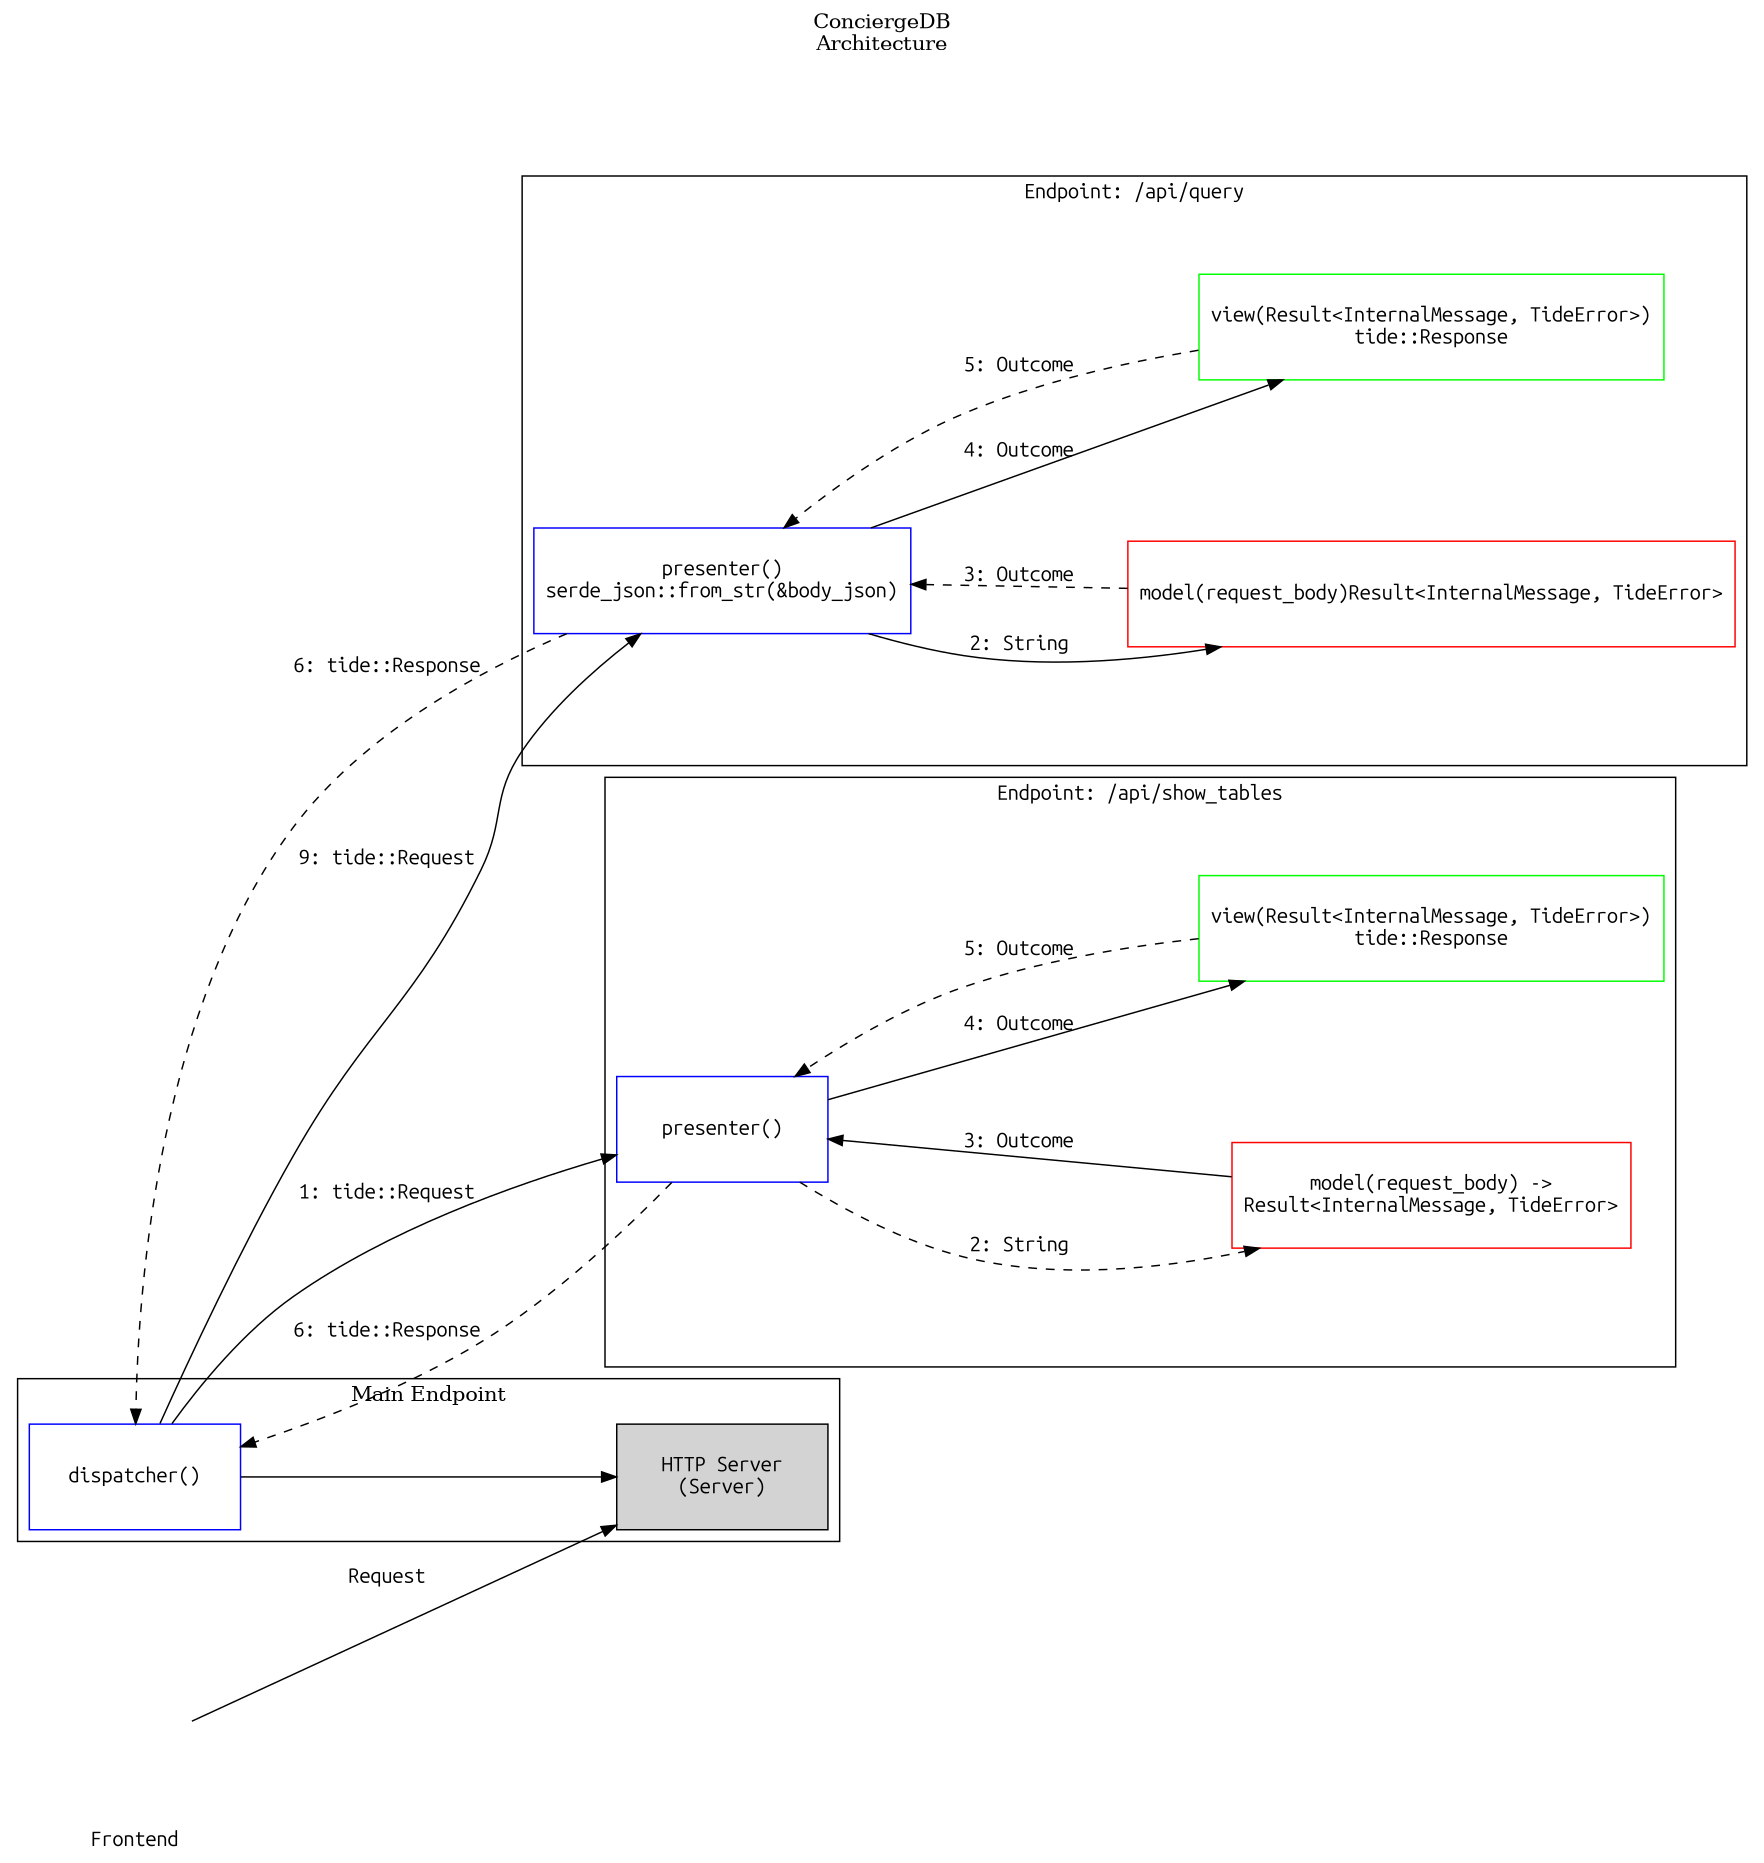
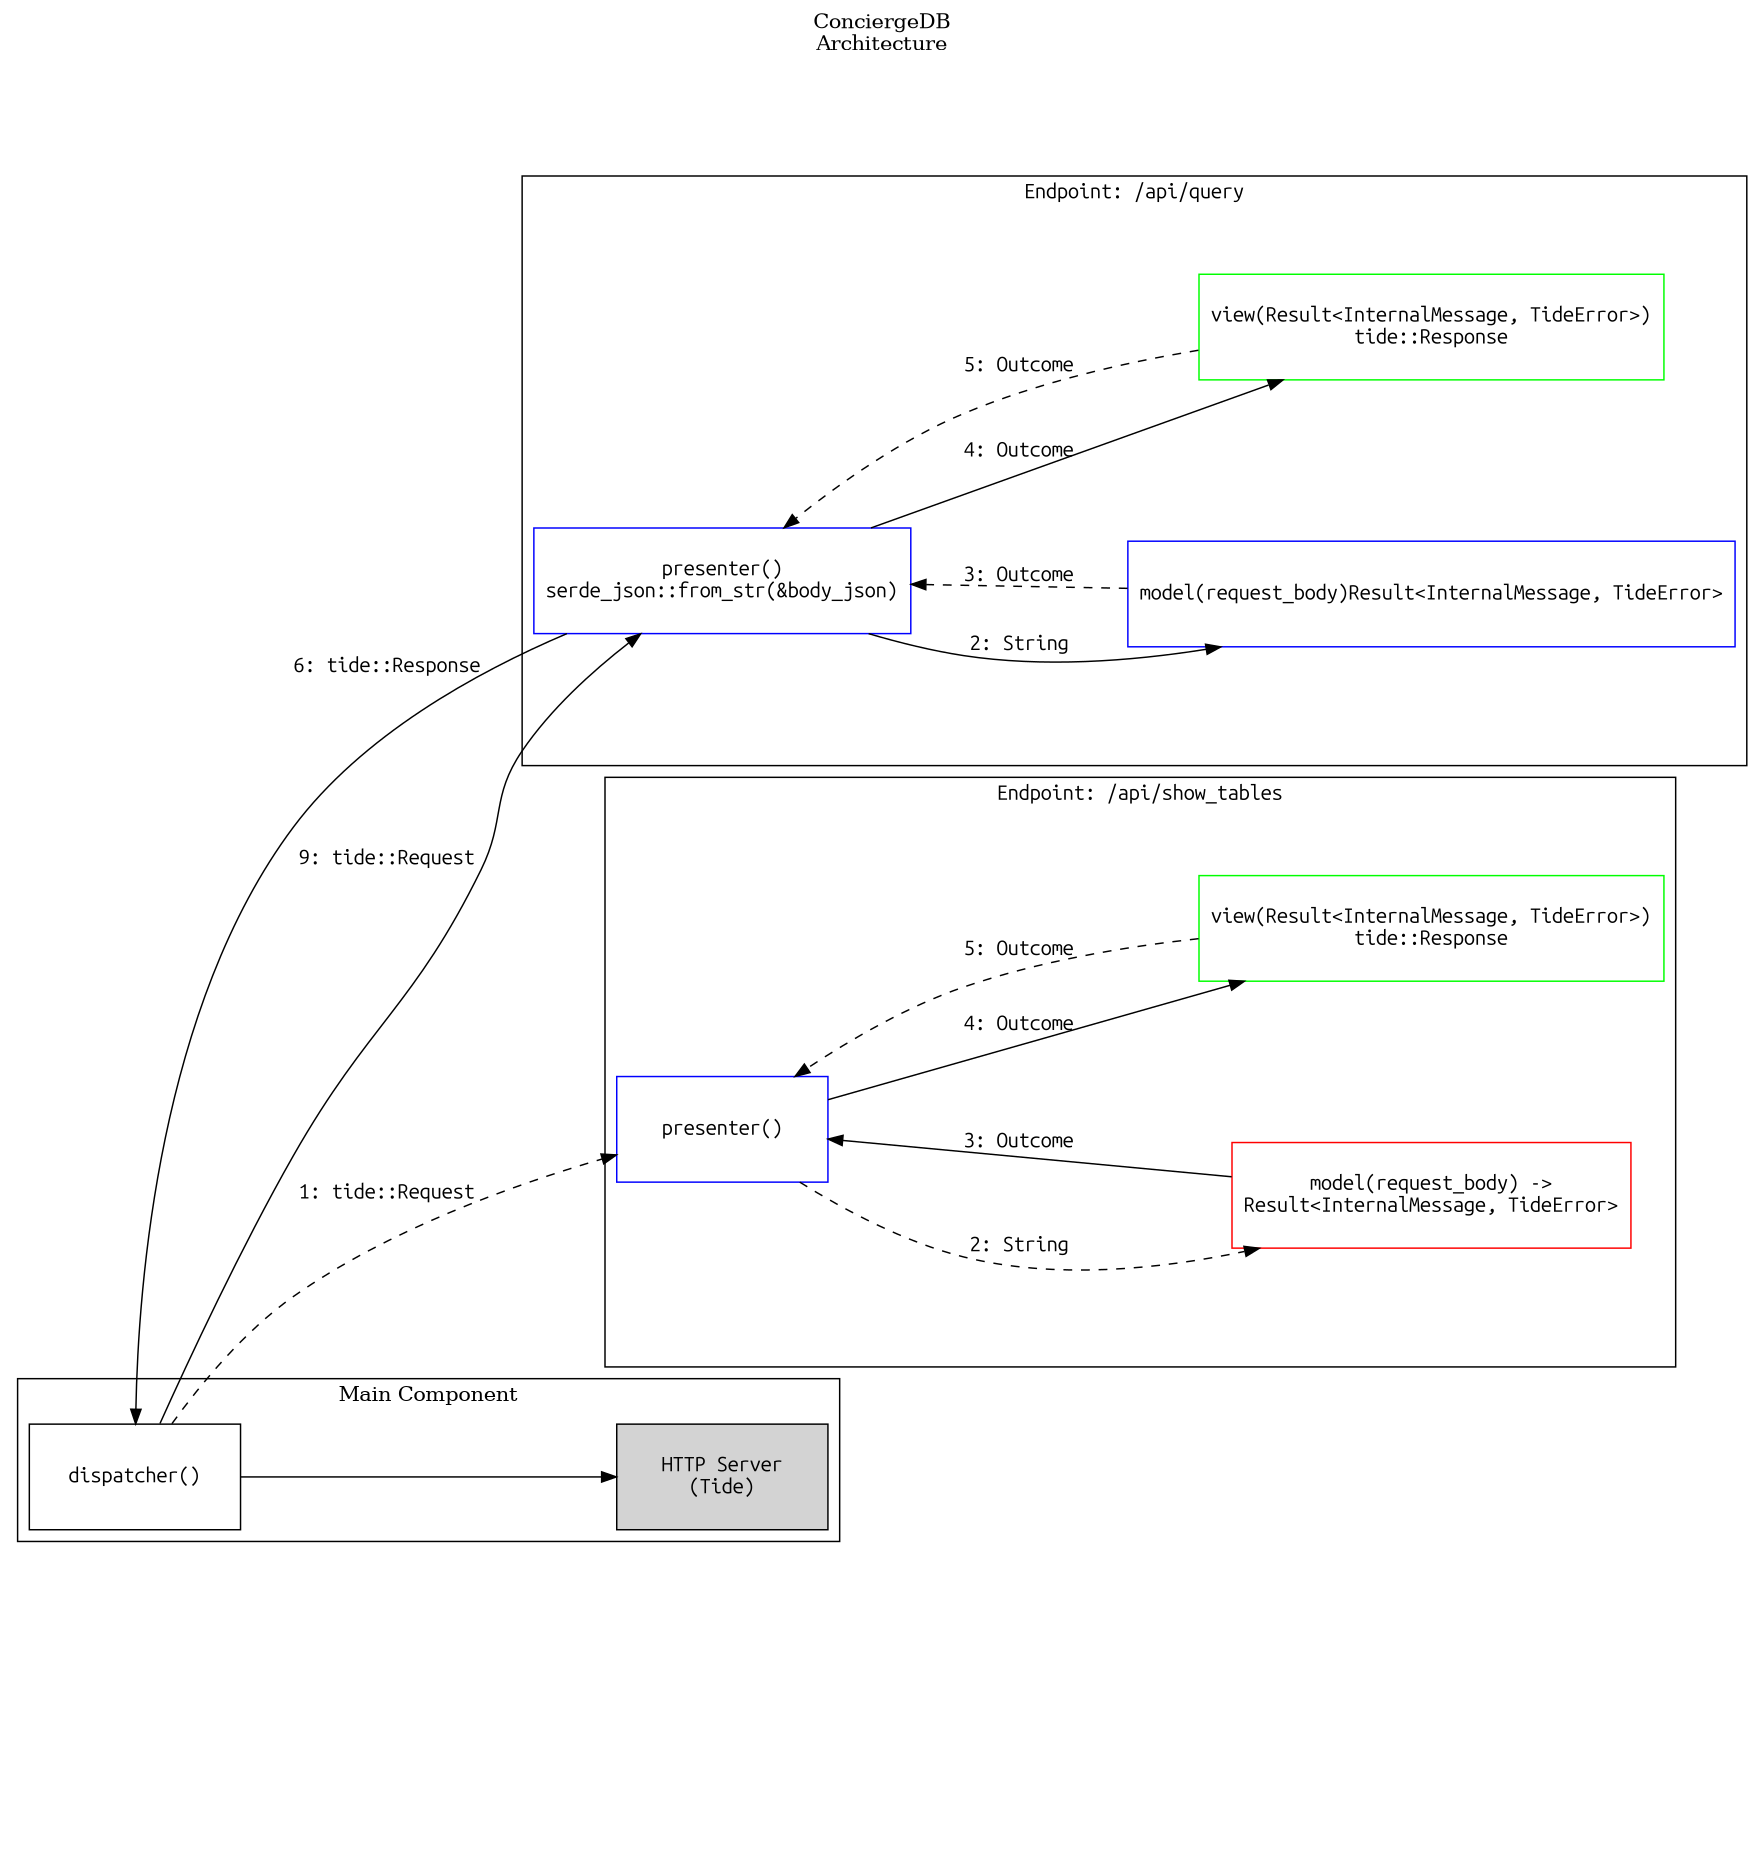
node "model(request_body)Result<InternalMessage, TideError>": color red -> blue
edge "presenter() serde_json::from_str(&body_json)" -> "dispatcher()": style dashed -> solid
edge "dispatcher()" -> "presenter()": style solid -> dashed
edge "presenter()" -> "dispatcher()": removed, label "6: tide::Response"
cluster "Main Endpoint": label "Main Endpoint" -> "Main Component"
node "dispatcher()": color blue -> black
node "HTTP Server (Server)": label "HTTP Server (Server)" -> "HTTP Server (Tide)"
node "Frontend": removed
